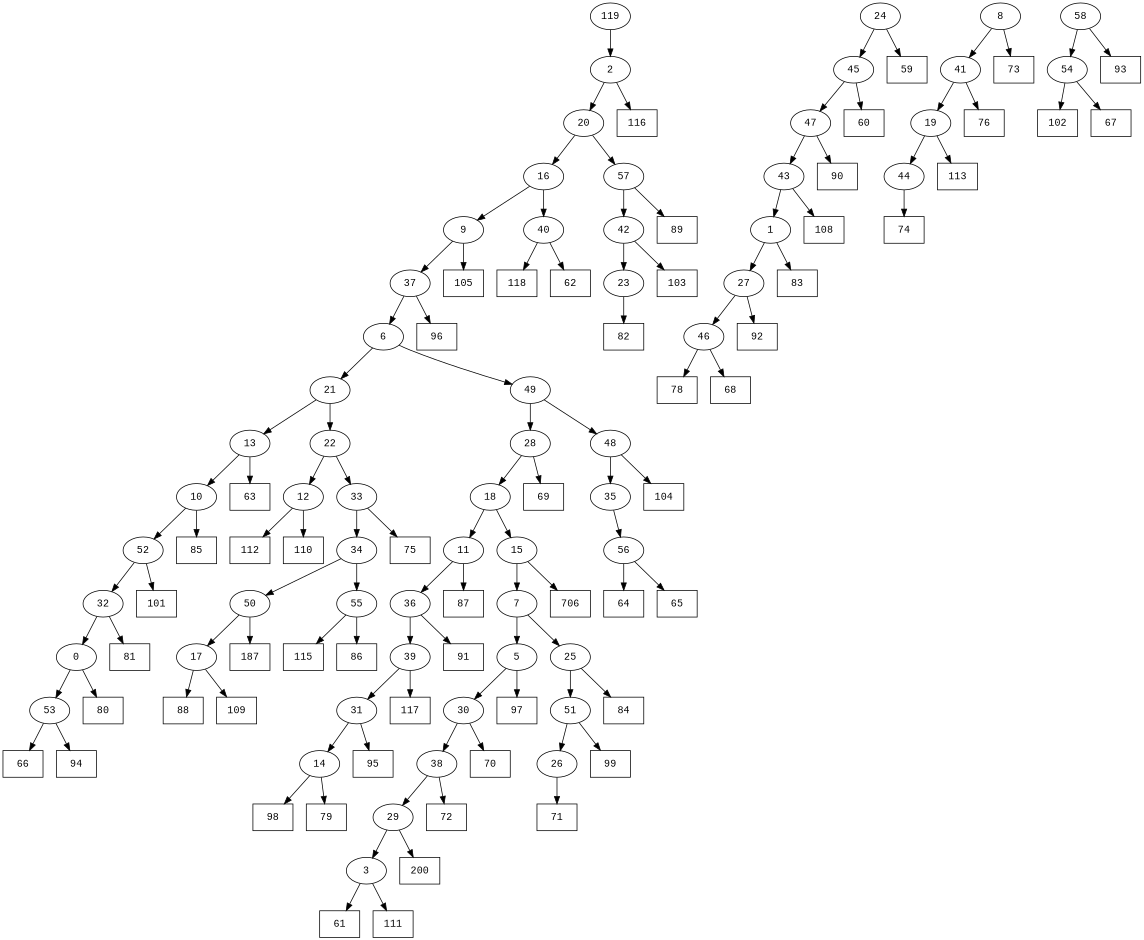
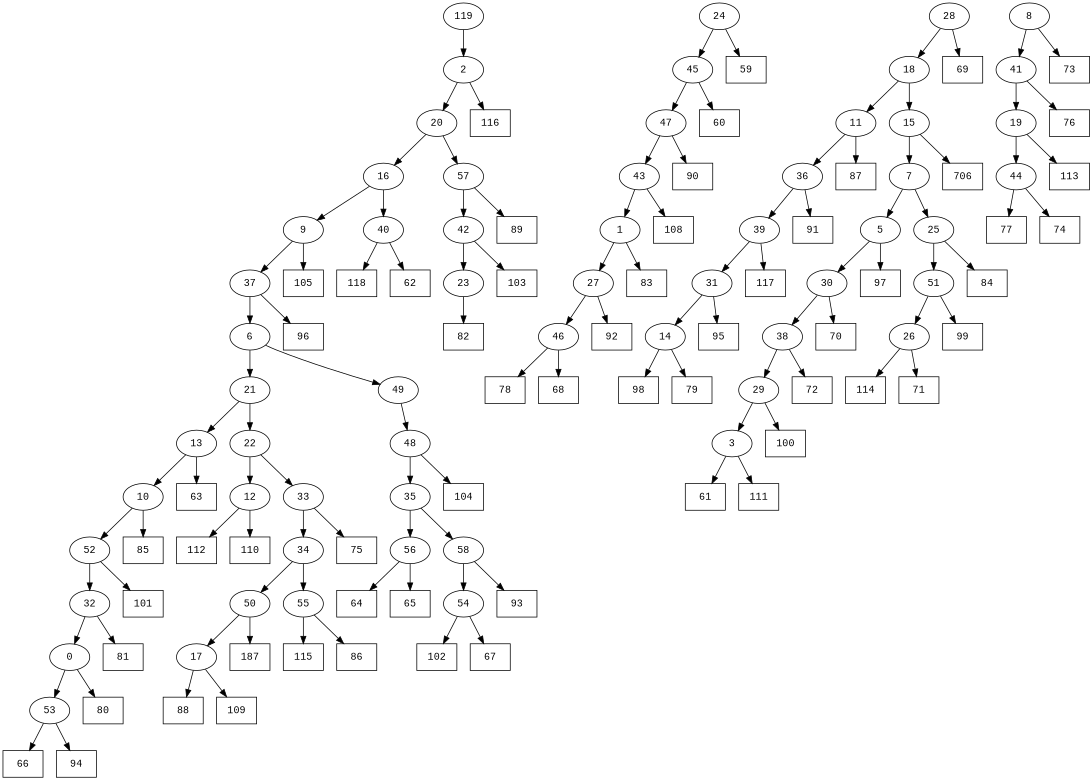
node "77": added
node "114": added
edge "49" -> "28": removed
edge "35" -> "58": added
node "200": label "200" -> "100"
